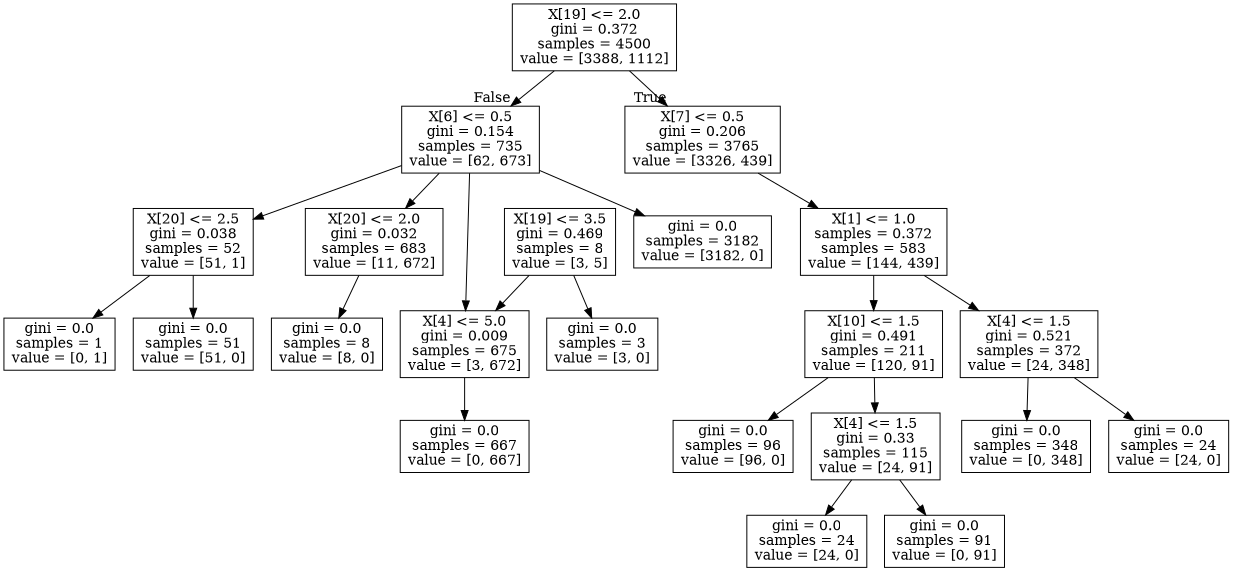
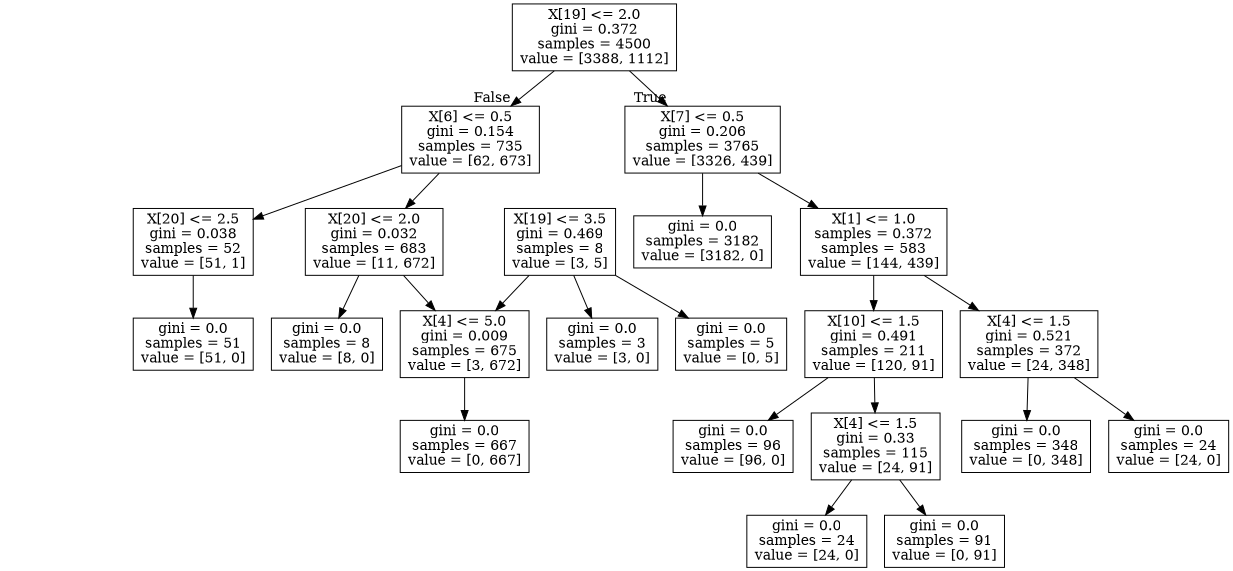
edge "X[6] <= 0.5 gini = 0.154 samples = 735 value = [62, 673]" -> "gini = 0.0 samples = 3182 value = [3182, 0]": now "X[7] <= 0.5 gini = 0.206 samples = 3765 value = [3326, 439]" -> "gini = 0.0 samples = 3182 value = [3182, 0]"
edge "X[6] <= 0.5 gini = 0.154 samples = 735 value = [62, 673]" -> "X[4] <= 5.0 gini = 0.009 samples = 675 value = [3, 672]": now "X[20] <= 2.0 gini = 0.032 samples = 683 value = [11, 672]" -> "X[4] <= 5.0 gini = 0.009 samples = 675 value = [3, 672]"
node "gini = 0.0 samples = 1 value = [0, 1]": removed
node "gini = 0.0 samples = 5 value = [0, 5]": added
